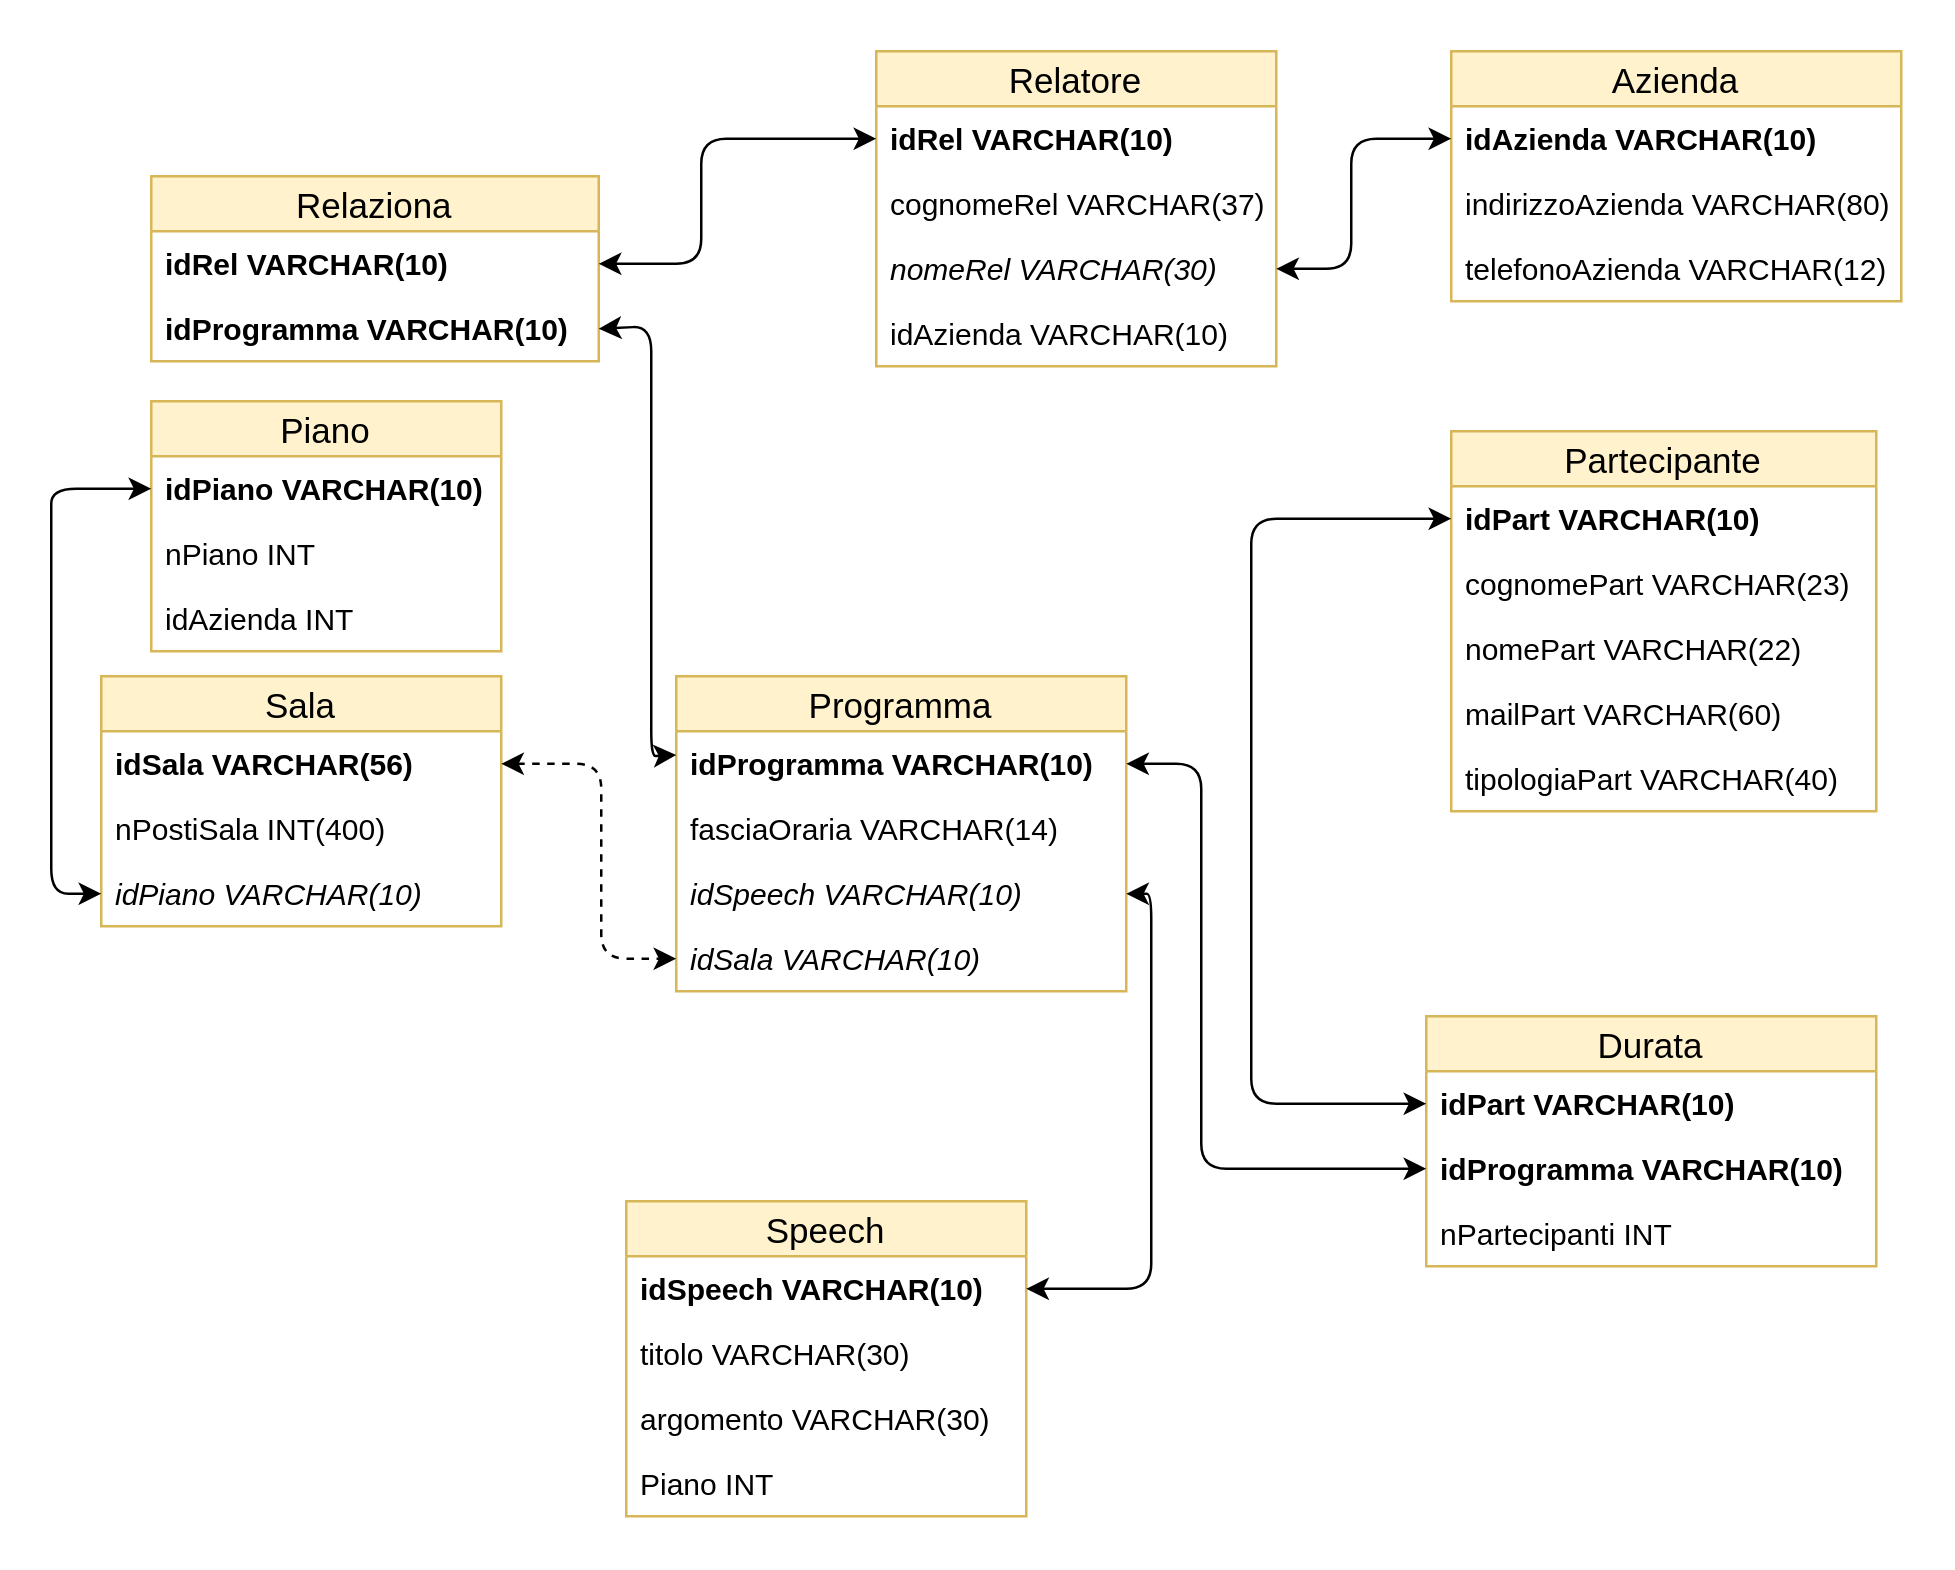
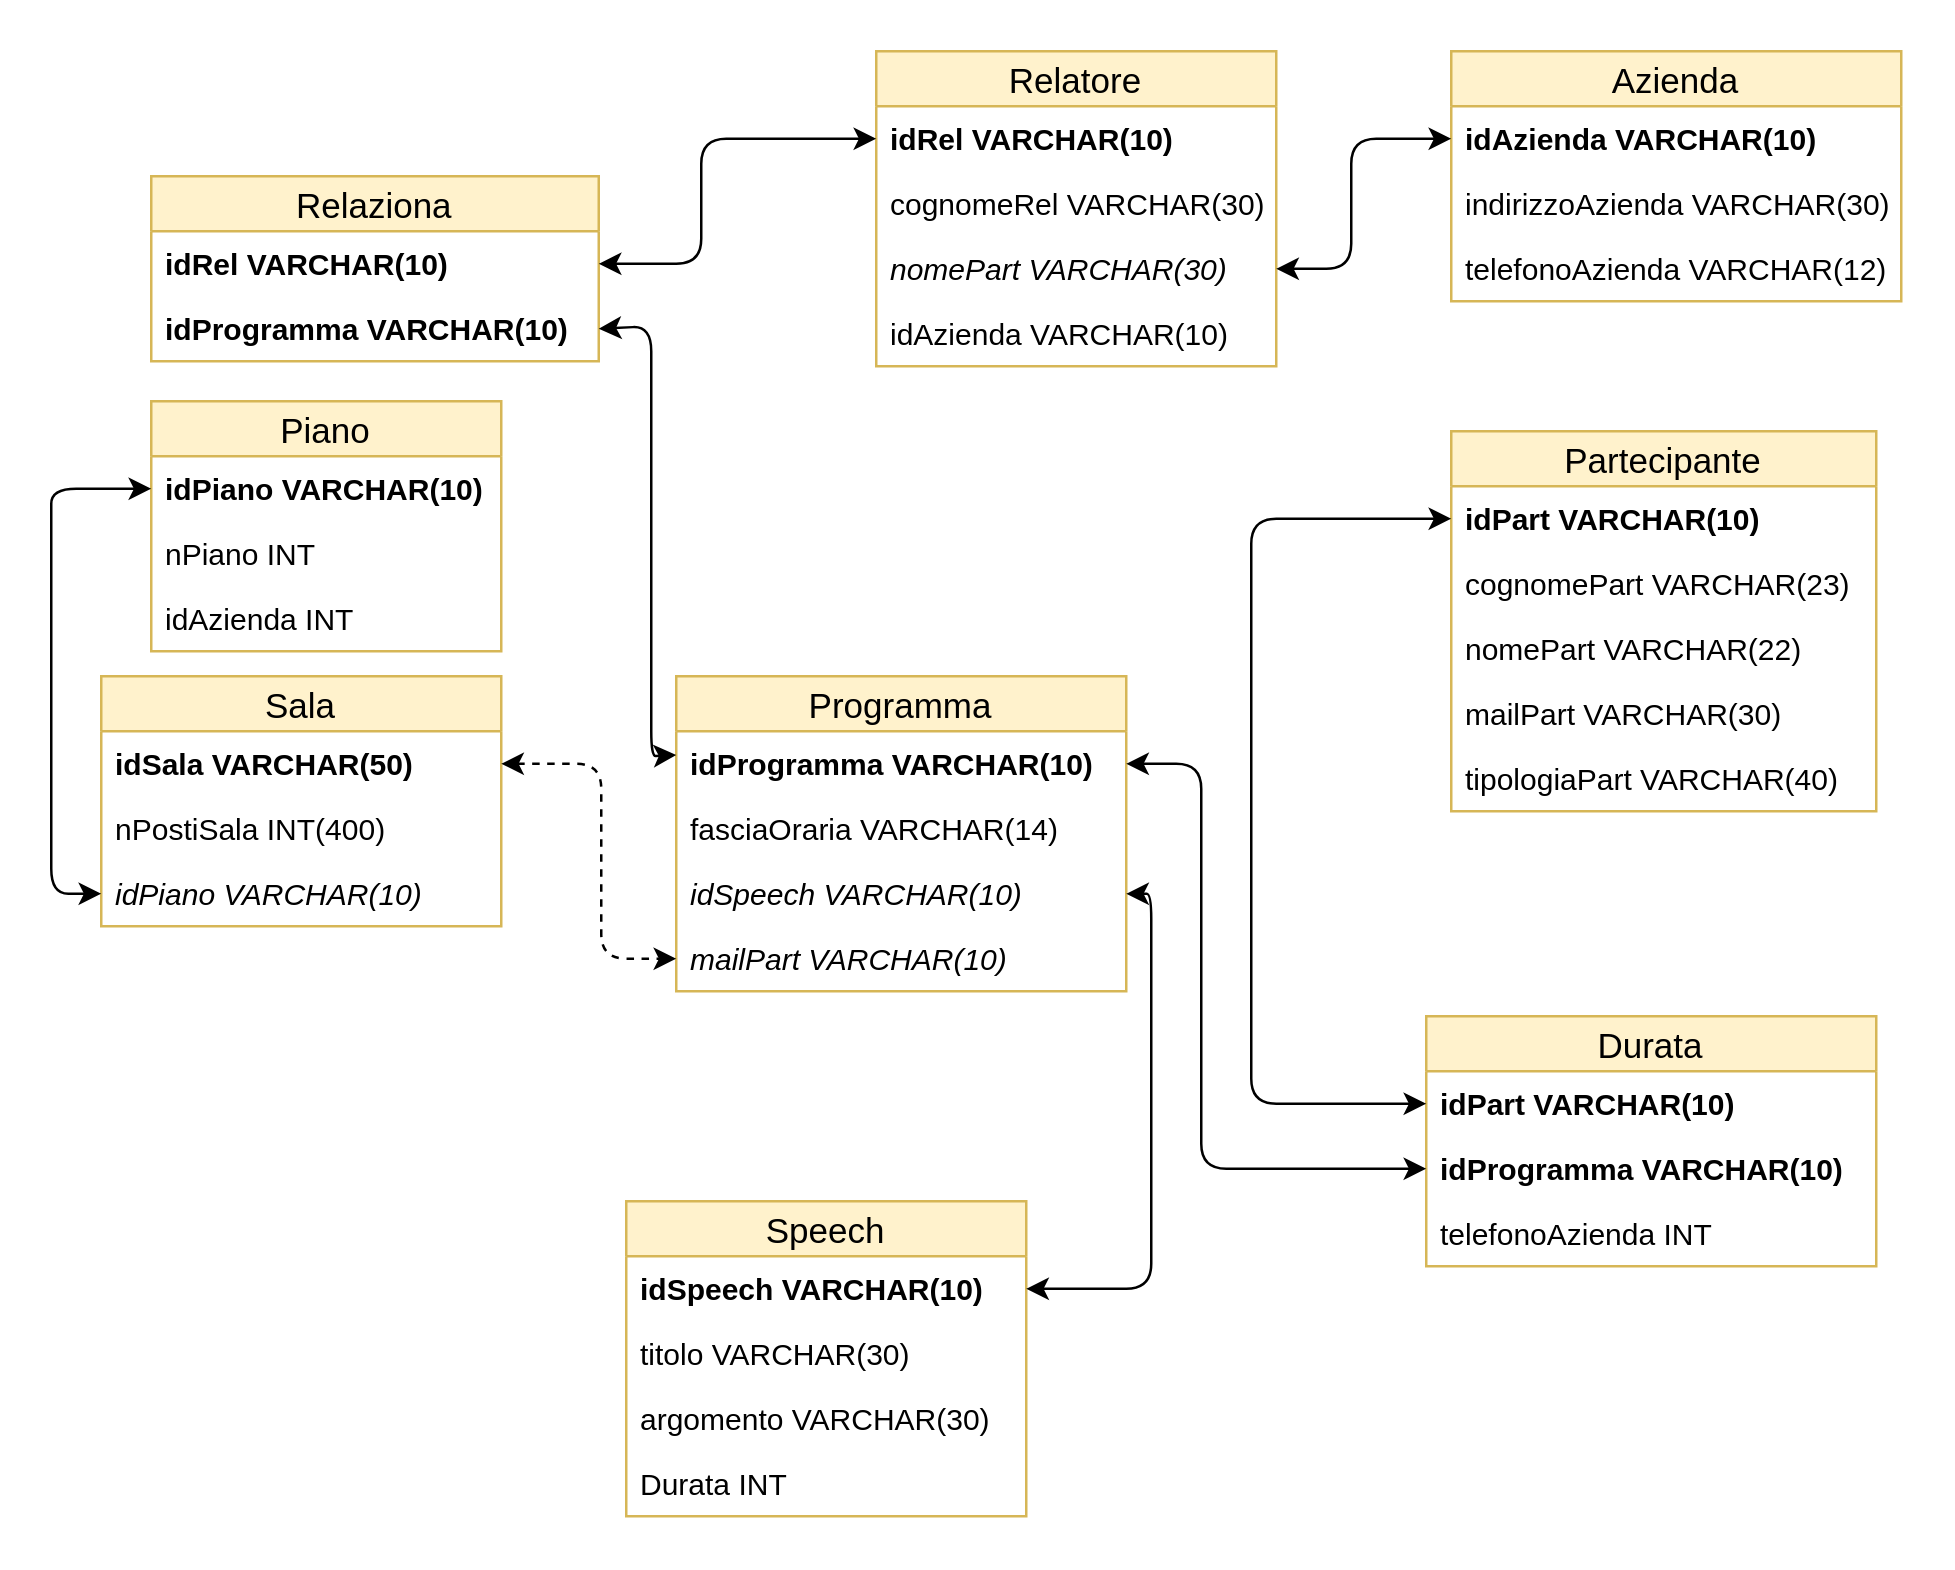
node "cognomeRel VARCHAR(37)": label "cognomeRel VARCHAR(37)" -> "cognomeRel VARCHAR(30)"
node "indirizzoAzienda VARCHAR(80)": label "indirizzoAzienda VARCHAR(80)" -> "indirizzoAzienda VARCHAR(30)"
node "nomeRel VARCHAR(30)": label "nomeRel VARCHAR(30)" -> "nomePart VARCHAR(30)"
node "mailPart VARCHAR(60)": label "mailPart VARCHAR(60)" -> "mailPart VARCHAR(30)"
node "idSala VARCHAR(56)": label "idSala VARCHAR(56)" -> "idSala VARCHAR(50)"
node "idSala VARCHAR(10)": label "idSala VARCHAR(10)" -> "mailPart VARCHAR(10)"
node "nPartecipanti INT": label "nPartecipanti INT" -> "telefonoAzienda INT"
node "Piano INT": label "Piano INT" -> "Durata INT"
